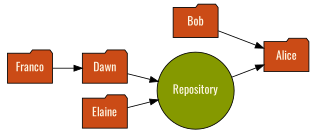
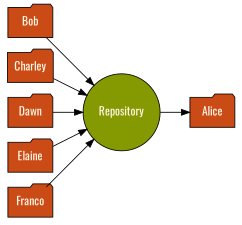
edge "Bob" -> "Alice": now "Bob" -> "Repository"
node "Charley": added
edge "Franco" -> "Dawn": now "Franco" -> "Repository"
